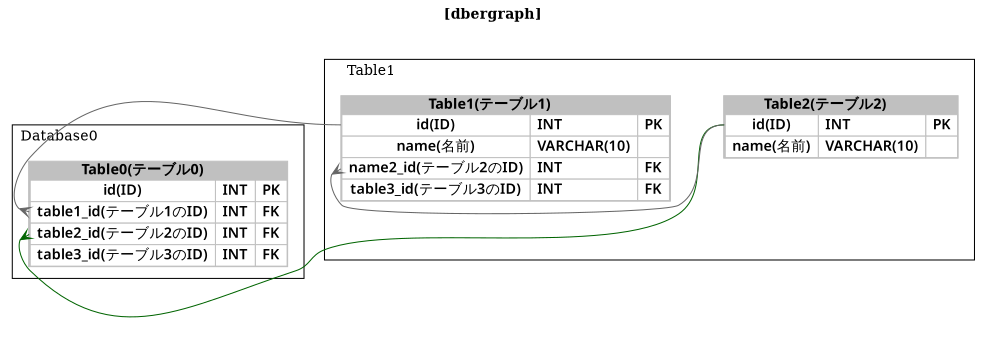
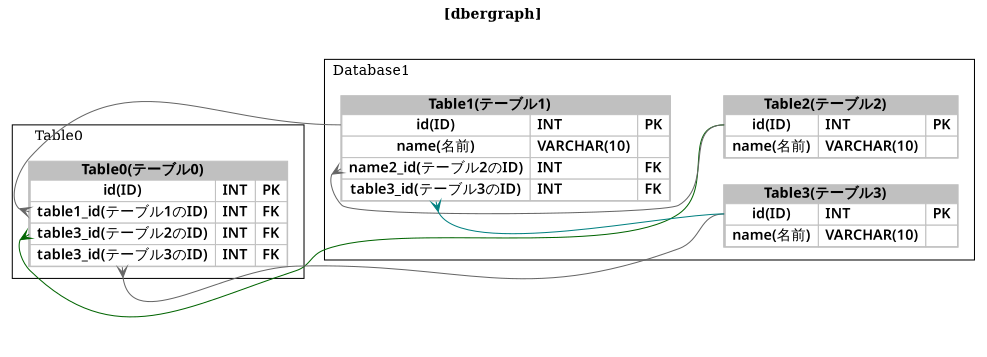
cluster "Table1": label "Table1" -> "Database1"
cluster "Database0": label "Database0" -> "Table0"
node "Table3(テーブル3)": added
node "Table0(テーブル0)": text "table2_id(テーブル2のID)" -> "table3_id(テーブル2のID)"
